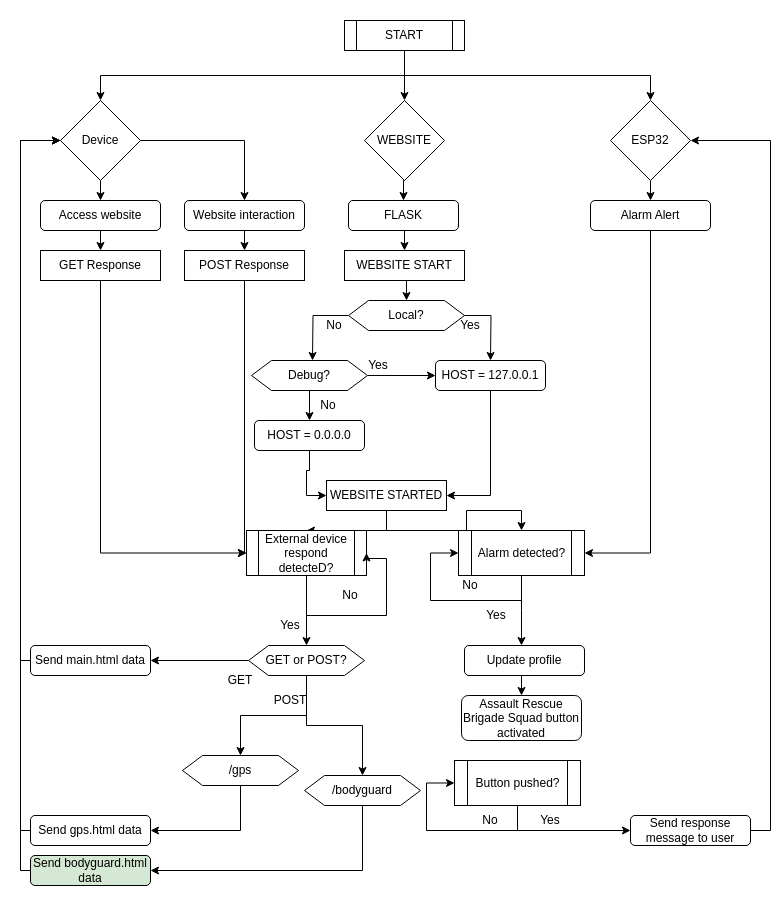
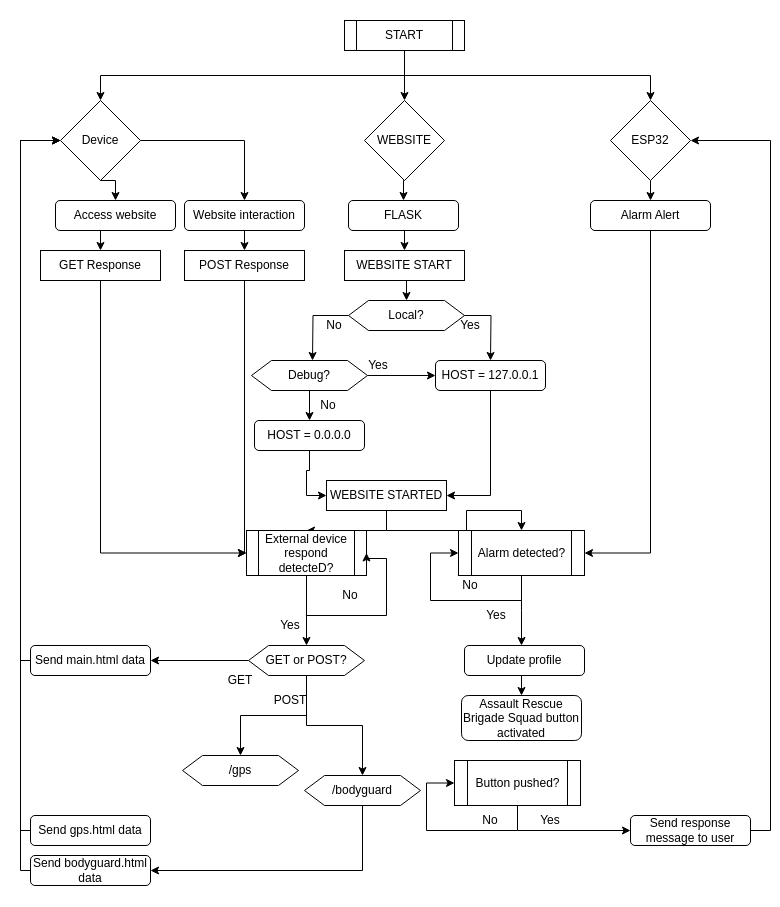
node "Access website": moved (101, 216) -> (116, 216)
edge "/gps" -> "Send gps.html data": removed
node "Send bodyguard.html data": fillcolor #d5e8d4 -> #ffffff
